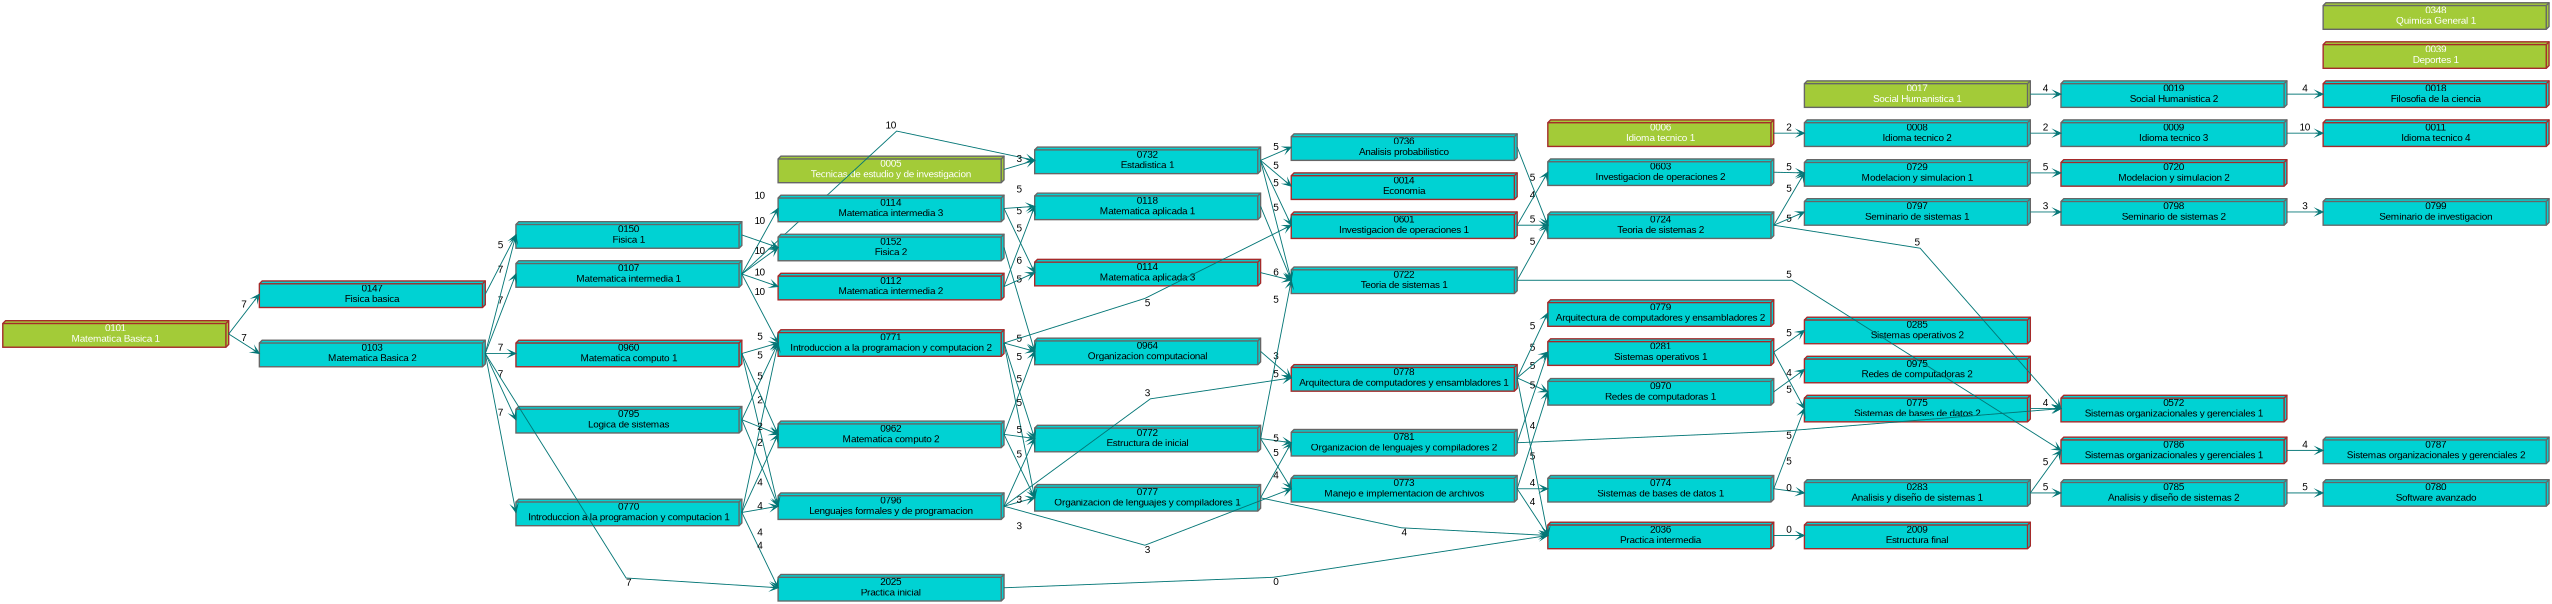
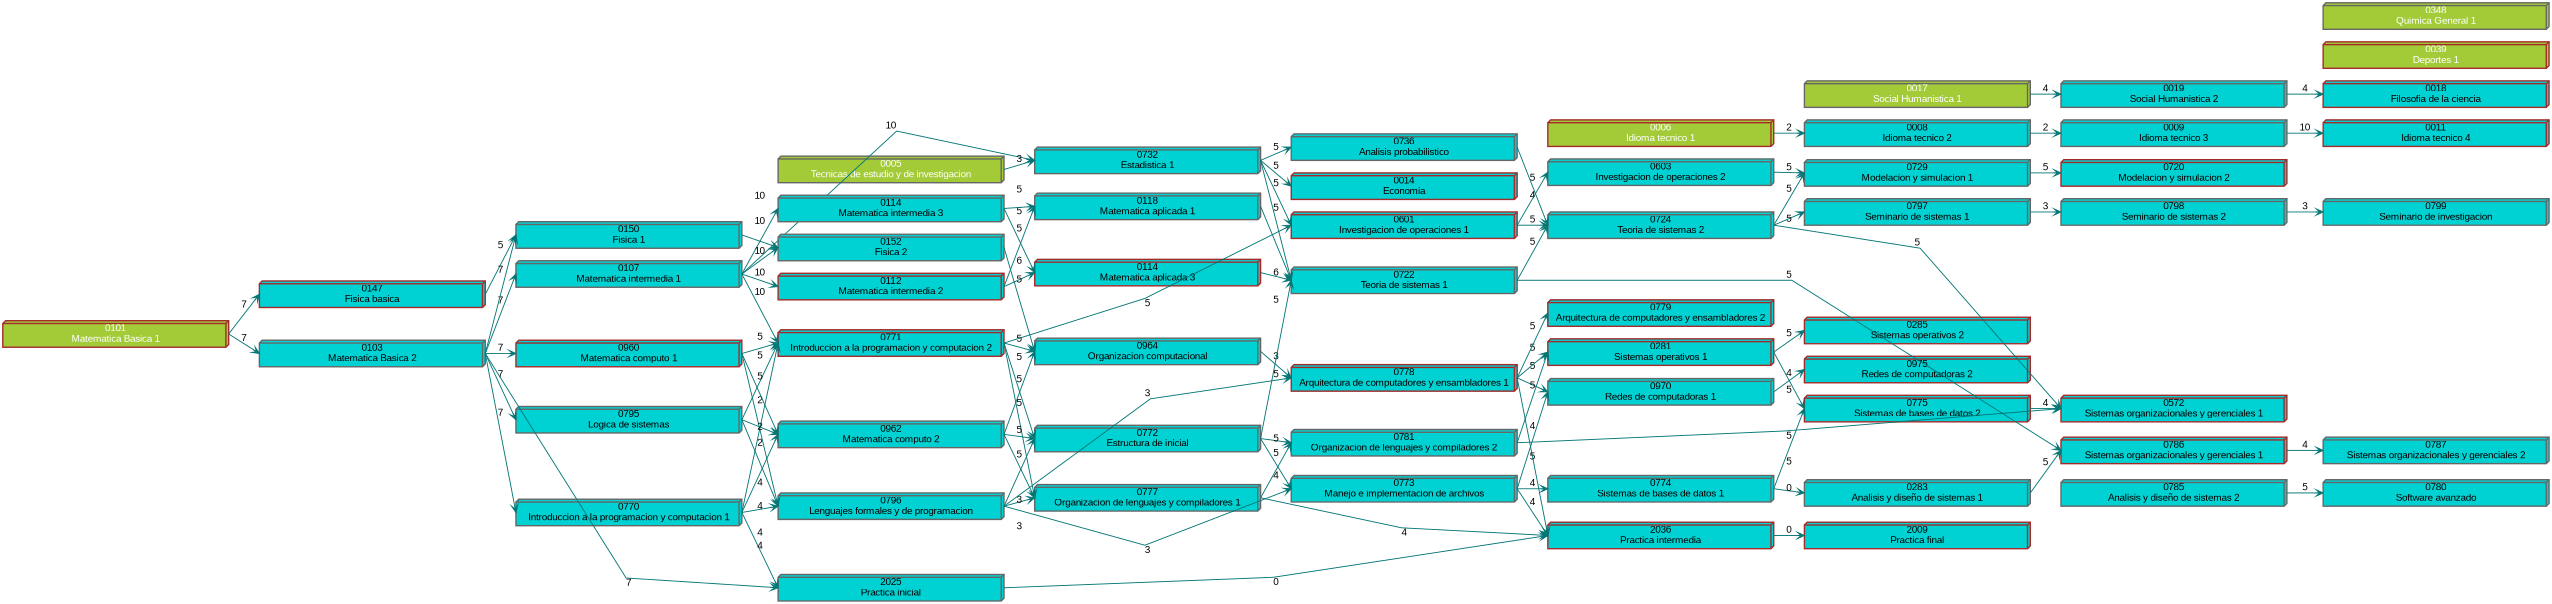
edge "0283 Analisis y diseño de sistemas 1" -> "0785 Analisis y diseño de sistemas 2": removed, label "5"
node "2009 Estructura final": label "2009 Estructura final" -> "2009 Practica final"
